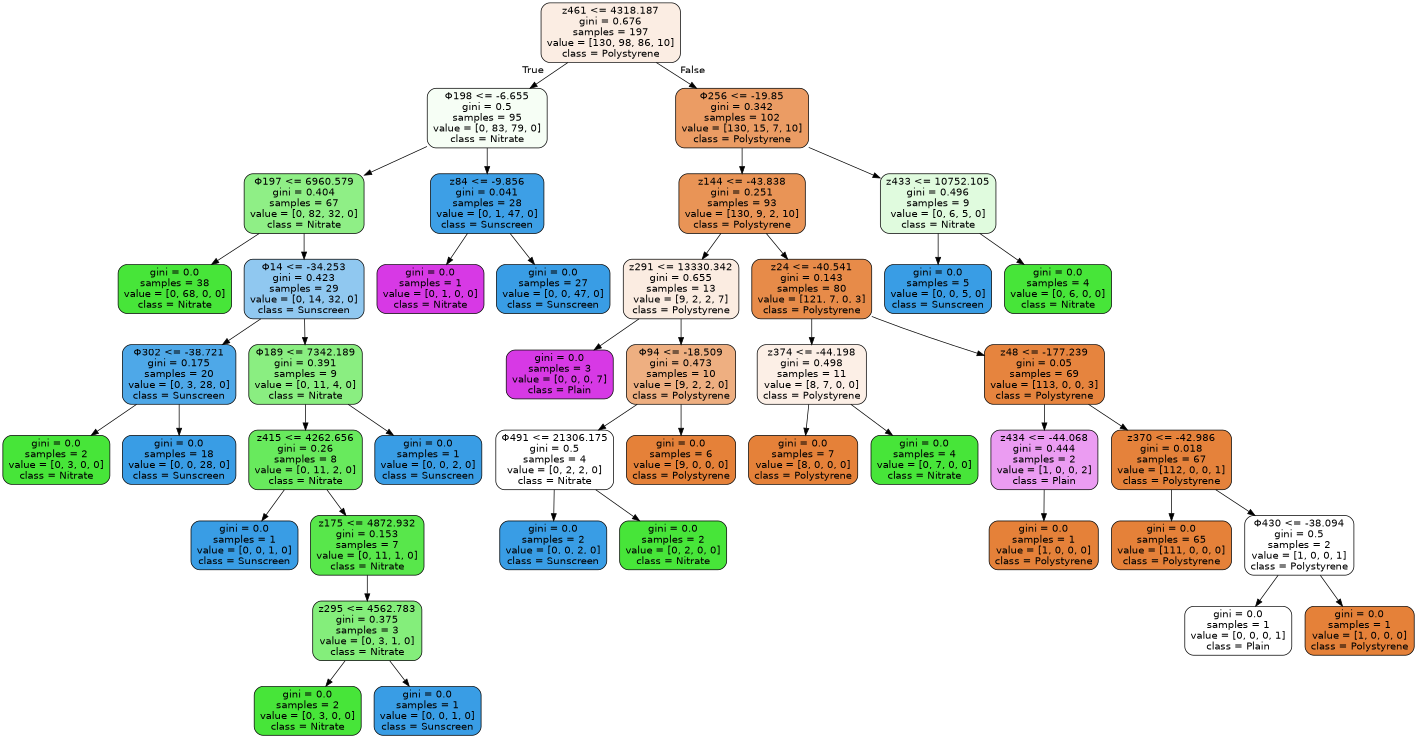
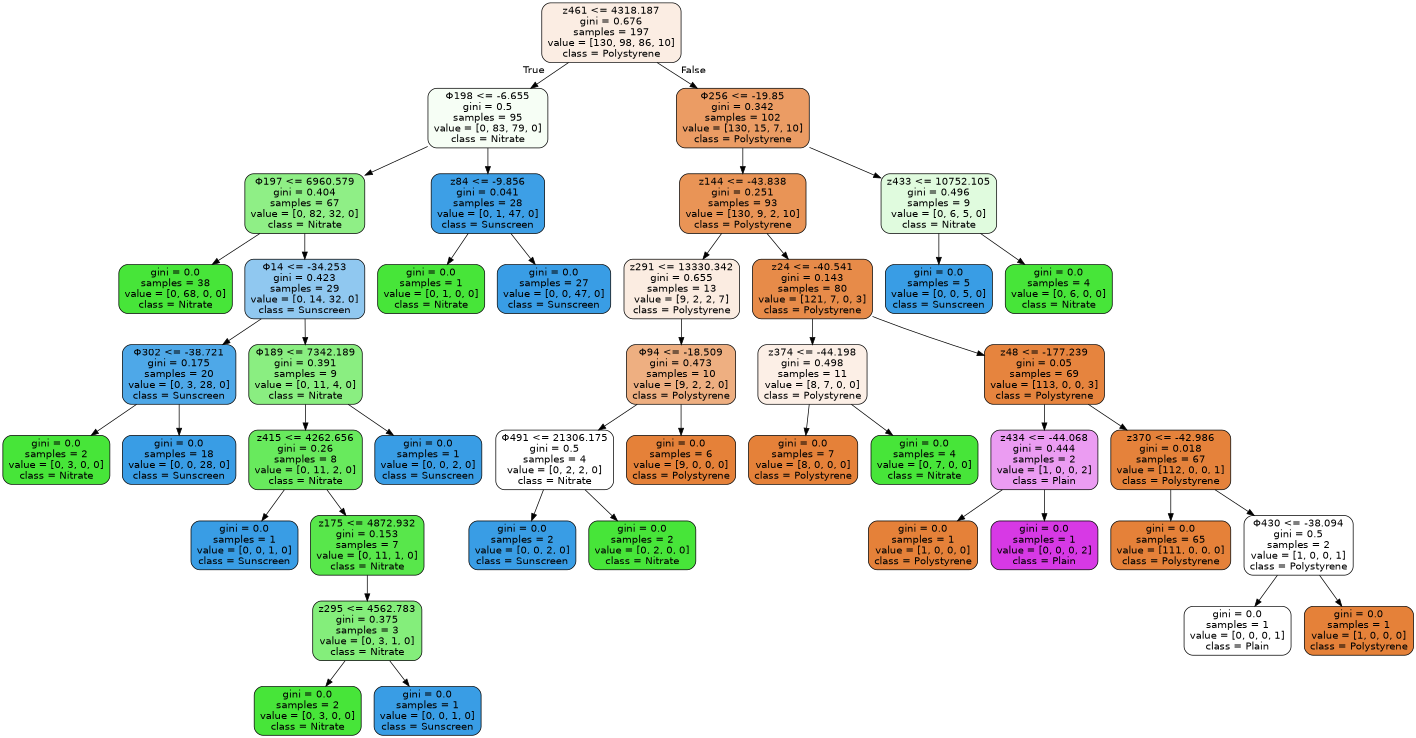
node "gini = 0.0 samples = 1 value = [0, 1, 0, 0] class = Nitrate": fillcolor #d739e5 -> #47e539
node "gini = 0.0 samples = 3 value = [0, 0, 0, 7] class = Plain": removed
node "gini = 0.0 samples = 1 value = [0, 0, 0, 2] class = Plain": added
